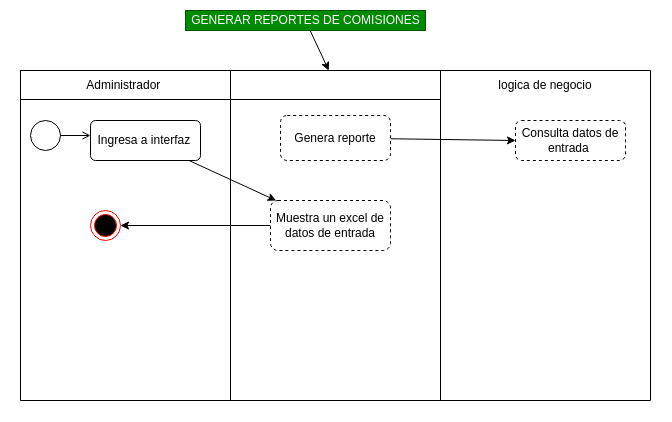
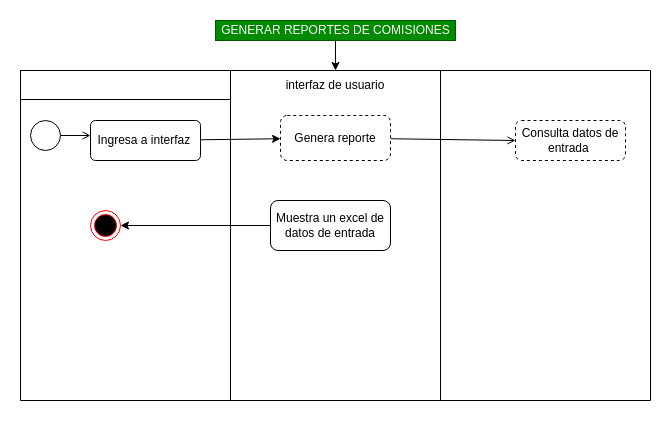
node "GENERAR REPORTES DE COMISIONES": moved (306, 21) -> (336, 31)
node "Administrador": removed
node "interfaz de usuario": added
node "logica de negocio": removed
edge "Genera reporte" -> "Consulta datos de entrada": arrowhead classic -> open
edge "Ingresa a interfaz" -> "Muestra un excel de datos de entrada": now "Ingresa a interfaz" -> "Genera reporte"
node "Muestra un excel de datos de entrada": style dashed -> solid
